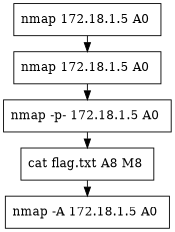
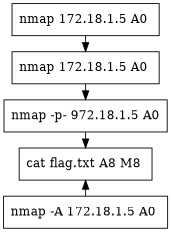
node "nmap -p- 172.18.1.5 A0": label "nmap -p- 172.18.1.5 A0" -> "nmap -p- 972.18.1.5 A0"
edge "cat flag.txt A8 M8" -> "nmap -A 172.18.1.5 A0": reversed
